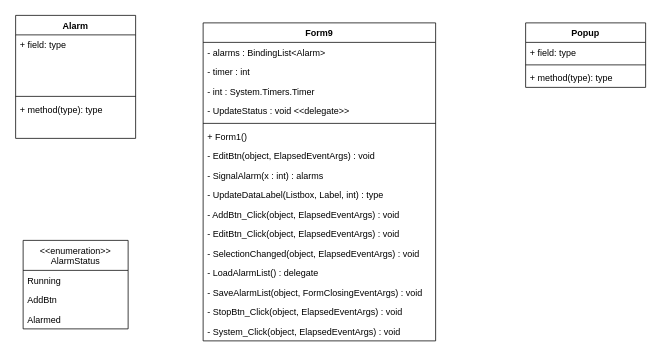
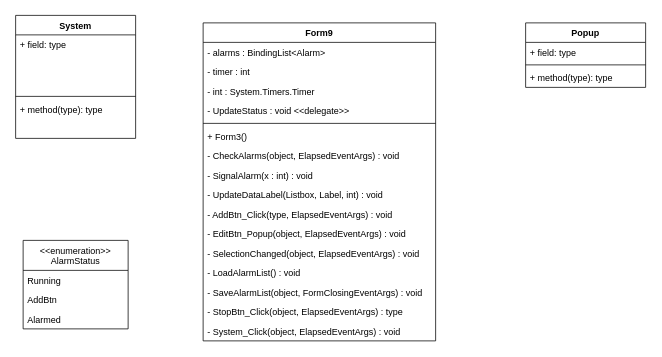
node "Alarm": label "Alarm" -> "System"
node "+ Form1()": label "+ Form1()" -> "+ Form3()"
node "- EditBtn(object, ElapsedEventArgs) : void": label "- EditBtn(object, ElapsedEventArgs) : void" -> "- CheckAlarms(object, ElapsedEventArgs) : void"
node "- SignalAlarm(x : int) : alarms": label "- SignalAlarm(x : int) : alarms" -> "- SignalAlarm(x : int) : void"
node "- UpdateDataLabel(Listbox, Label, int) : type": label "- UpdateDataLabel(Listbox, Label, int) : type" -> "- UpdateDataLabel(Listbox, Label, int) : void"
node "- AddBtn_Click(object, ElapsedEventArgs) : void": label "- AddBtn_Click(object, ElapsedEventArgs) : void" -> "- AddBtn_Click(type, ElapsedEventArgs) : void"
node "- EditBtn_Click(object, ElapsedEventArgs) : void": label "- EditBtn_Click(object, ElapsedEventArgs) : void" -> "- EditBtn_Popup(object, ElapsedEventArgs) : void"
node "- LoadAlarmList() : delegate": label "- LoadAlarmList() : delegate" -> "- LoadAlarmList() : void"
node "- StopBtn_Click(object, ElapsedEventArgs) : void": label "- StopBtn_Click(object, ElapsedEventArgs) : void" -> "- StopBtn_Click(object, ElapsedEventArgs) : type"
